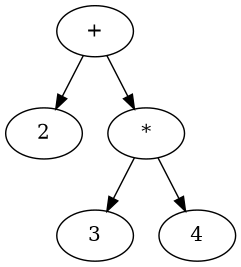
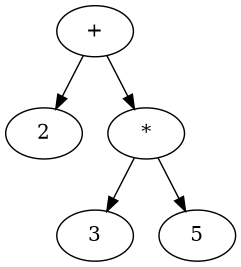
node "4": label "4" -> "5"
